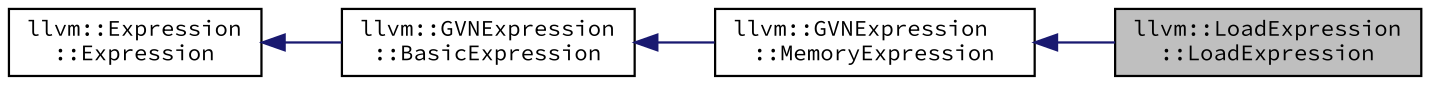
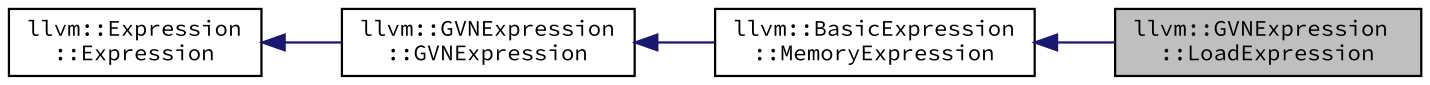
node "llvm::GVNExpression ::BasicExpression": label "llvm::GVNExpression ::BasicExpression" -> "llvm::GVNExpression ::GVNExpression"
node "llvm::GVNExpression ::MemoryExpression": label "llvm::GVNExpression ::MemoryExpression" -> "llvm::BasicExpression ::MemoryExpression"
node "llvm::LoadExpression ::LoadExpression": label "llvm::LoadExpression ::LoadExpression" -> "llvm::GVNExpression ::LoadExpression"
